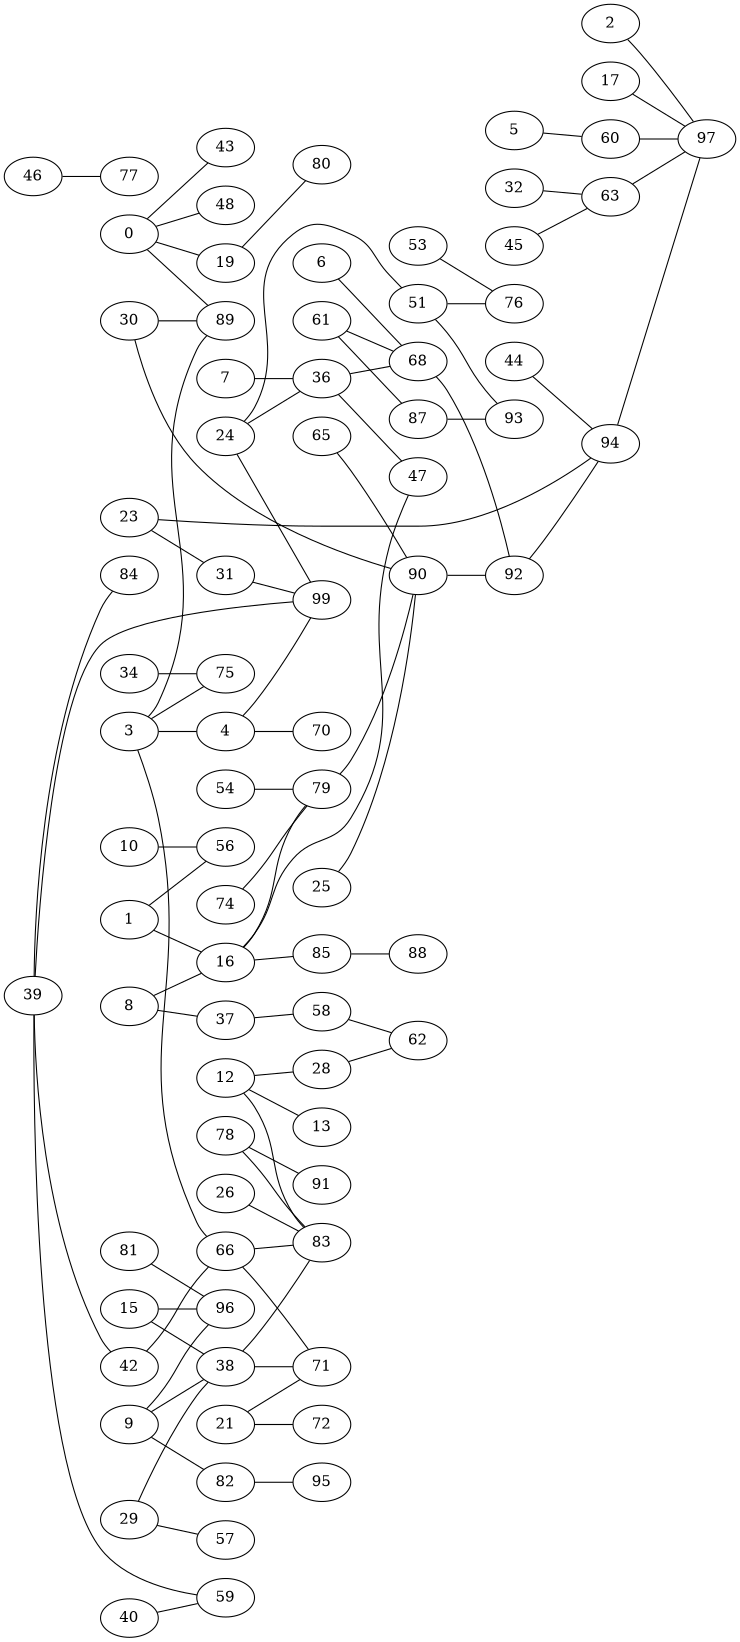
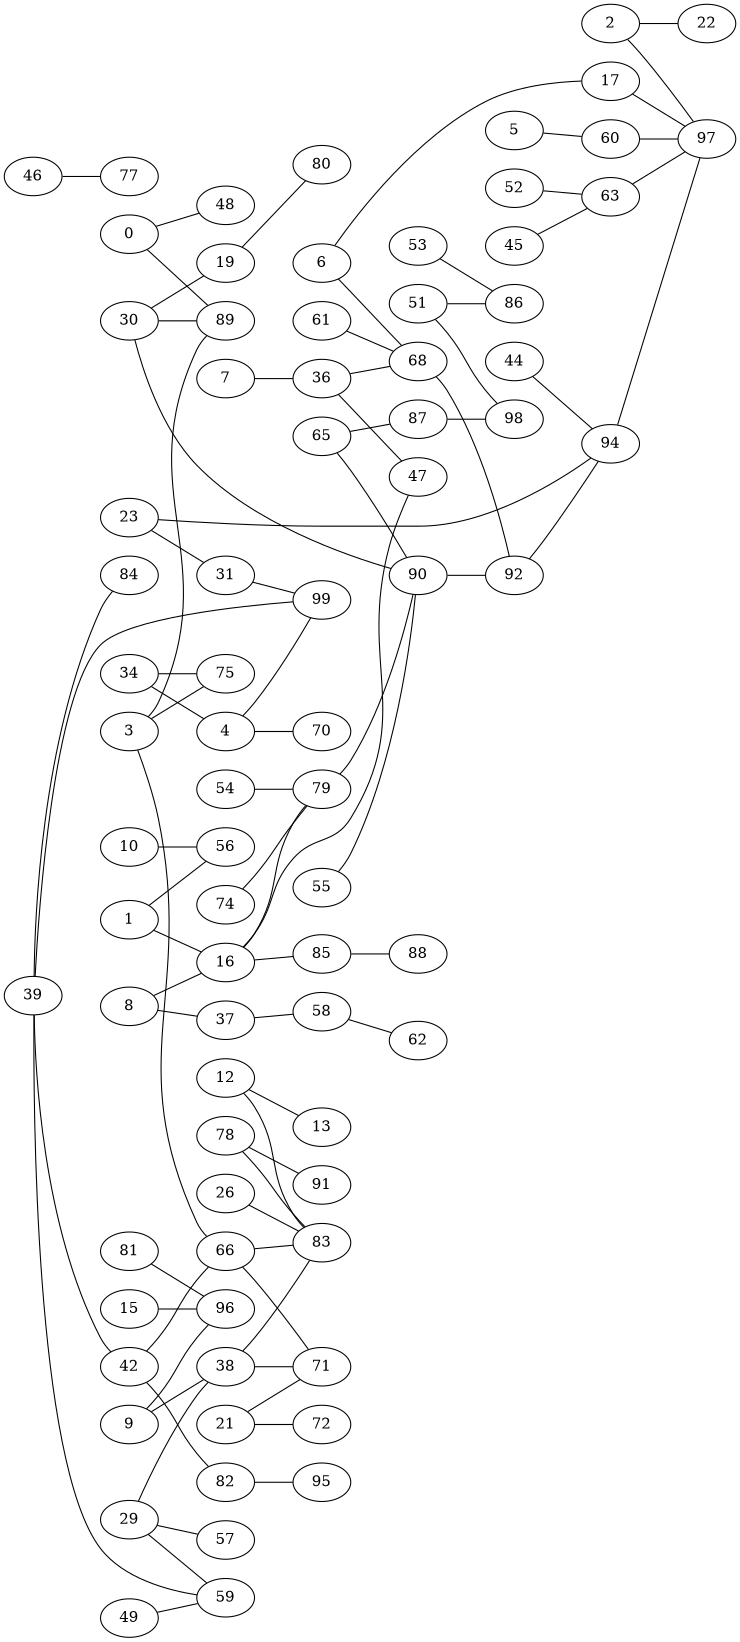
node "22": added
edge "17" -- "6": added
node "43": removed
node "32": label "32" -> "52"
edge "0" -- "19": now "30" -- "19"
node "76": label "76" -> "86"
edge "61" -- "87": now "65" -- "87"
node "93": label "93" -> "98"
node "24": removed
edge "3" -- "4": now "34" -- "4"
node "25": label "25" -> "55"
node "28": removed
edge "15" -- "38": removed
edge "9" -- "82": now "42" -- "82"
edge "29" -- "59": added
node "40": label "40" -> "49"
